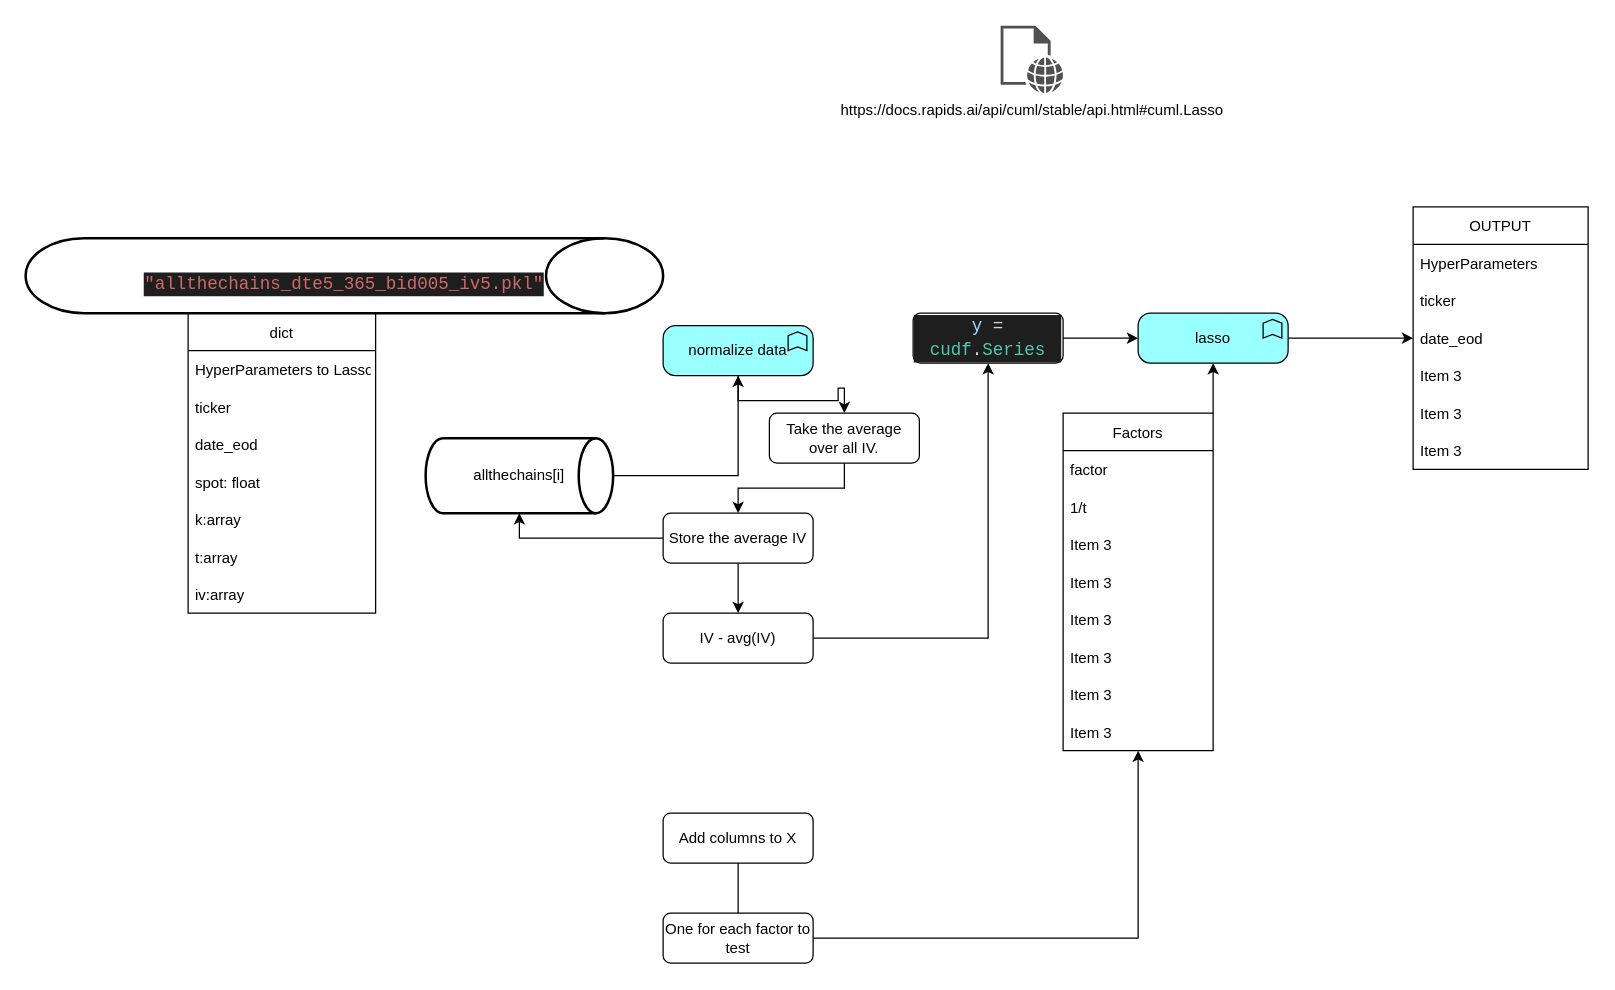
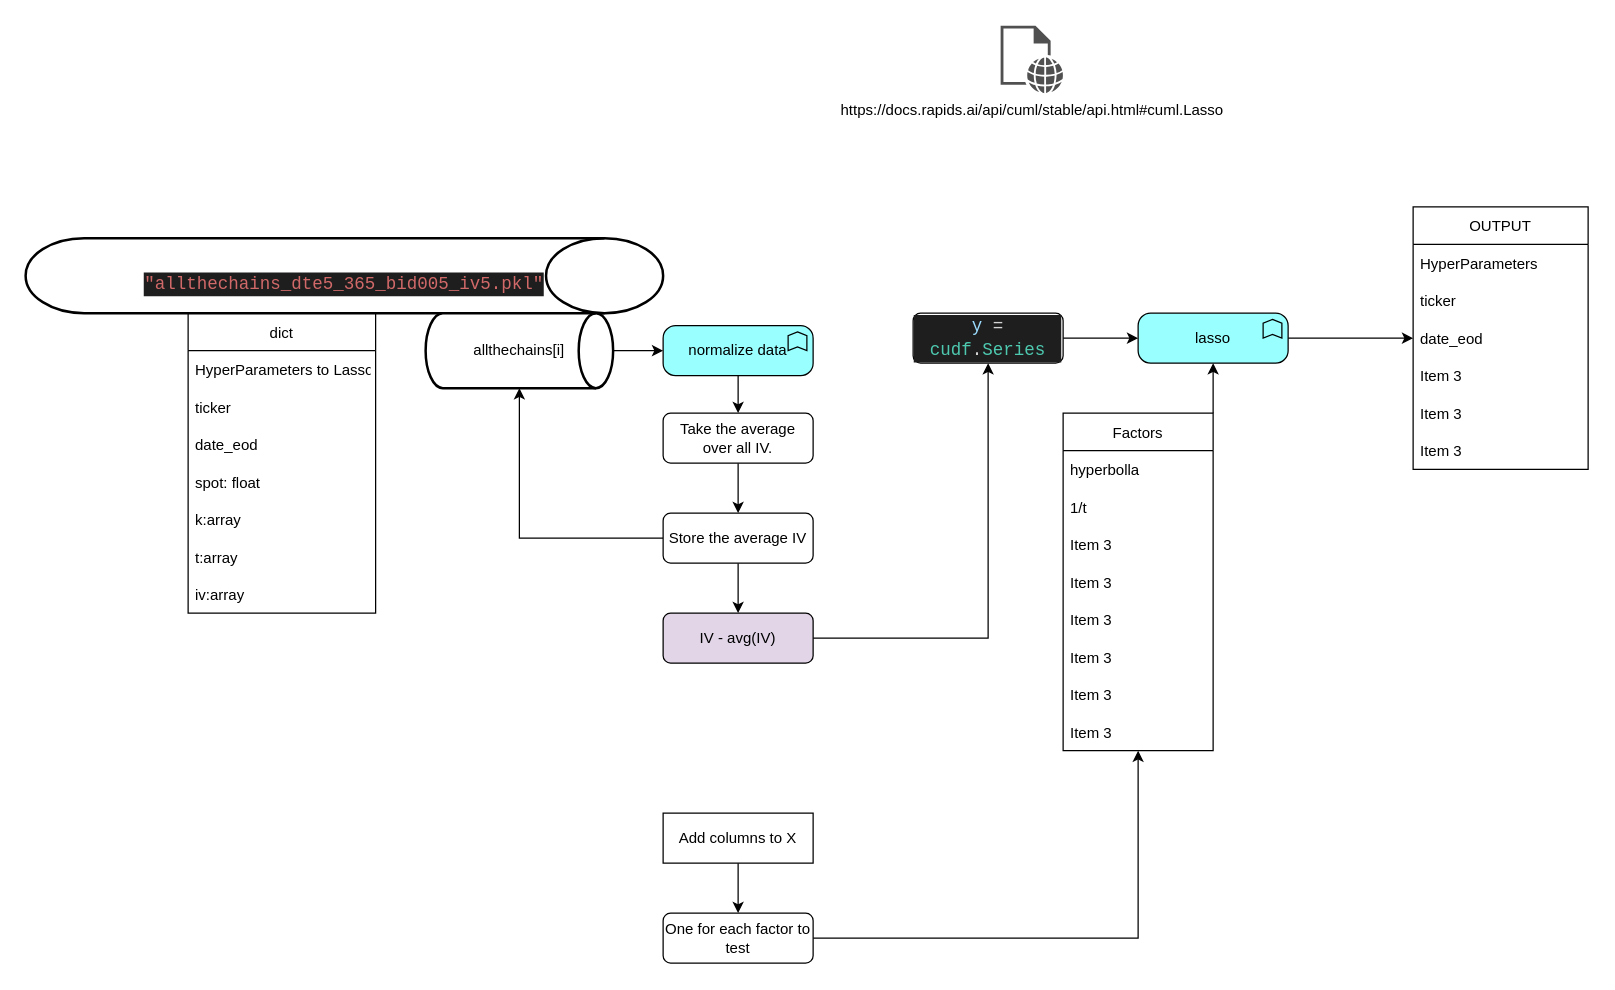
node "Take the average over all IV.": moved (844, 438) -> (738, 438)
node "factor": label "factor" -> "hyperbolla"
node "allthechains[i]": moved (519, 476) -> (519, 351)
node "IV - avg(IV)": fillcolor #ffffff -> #e1d5e7
node "Add columns to X": shape rounded rectangle -> rectangle
edge "Add columns to X" -- "One for each factor to test": arrowhead none -> classic
